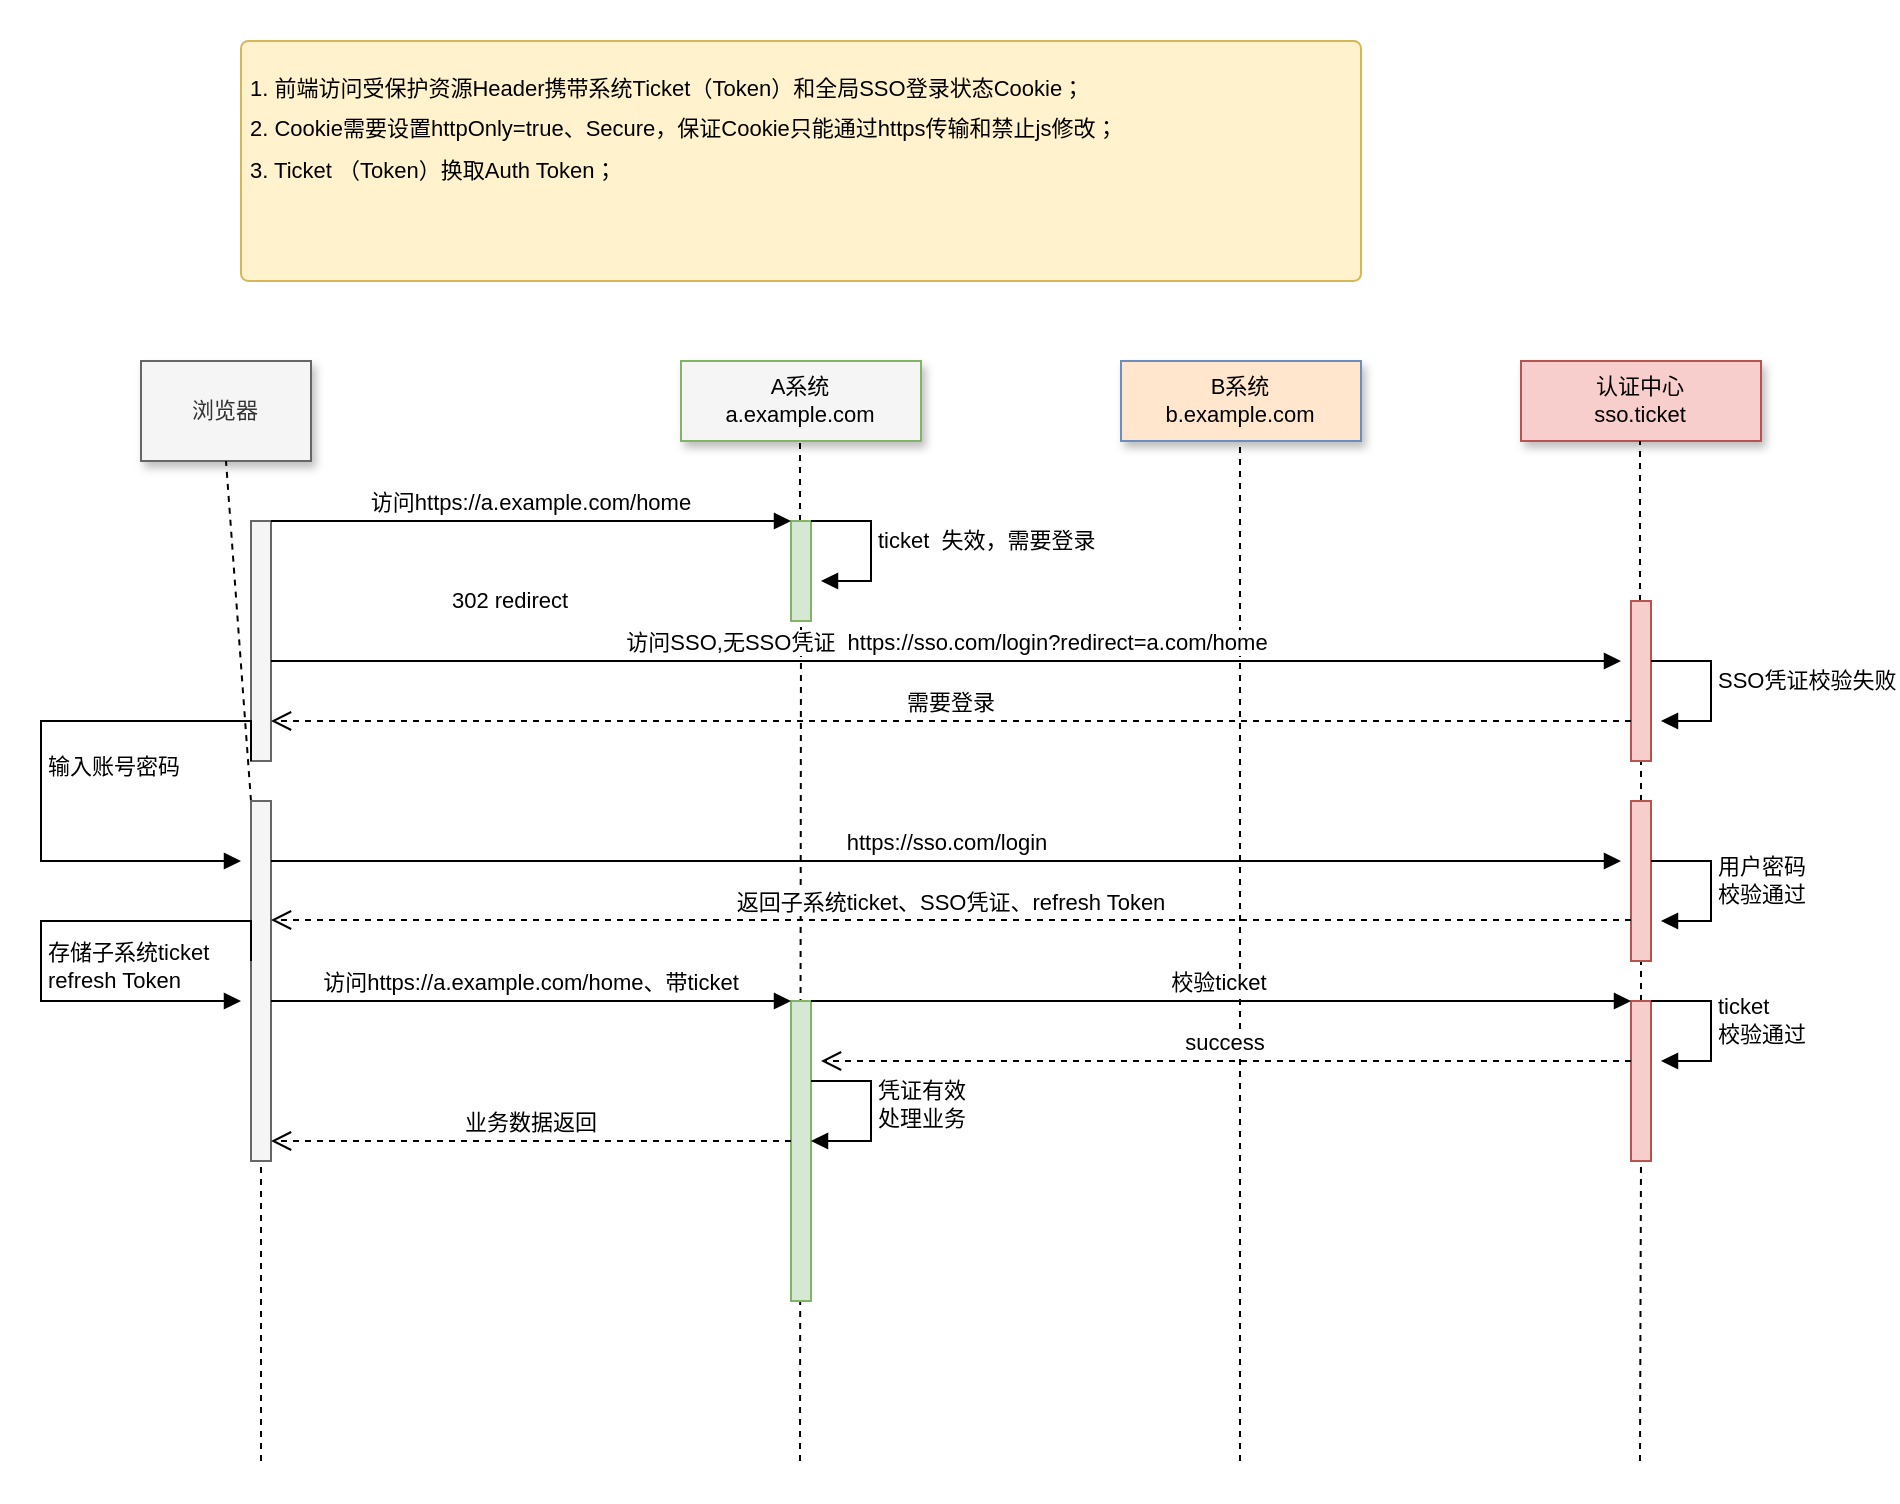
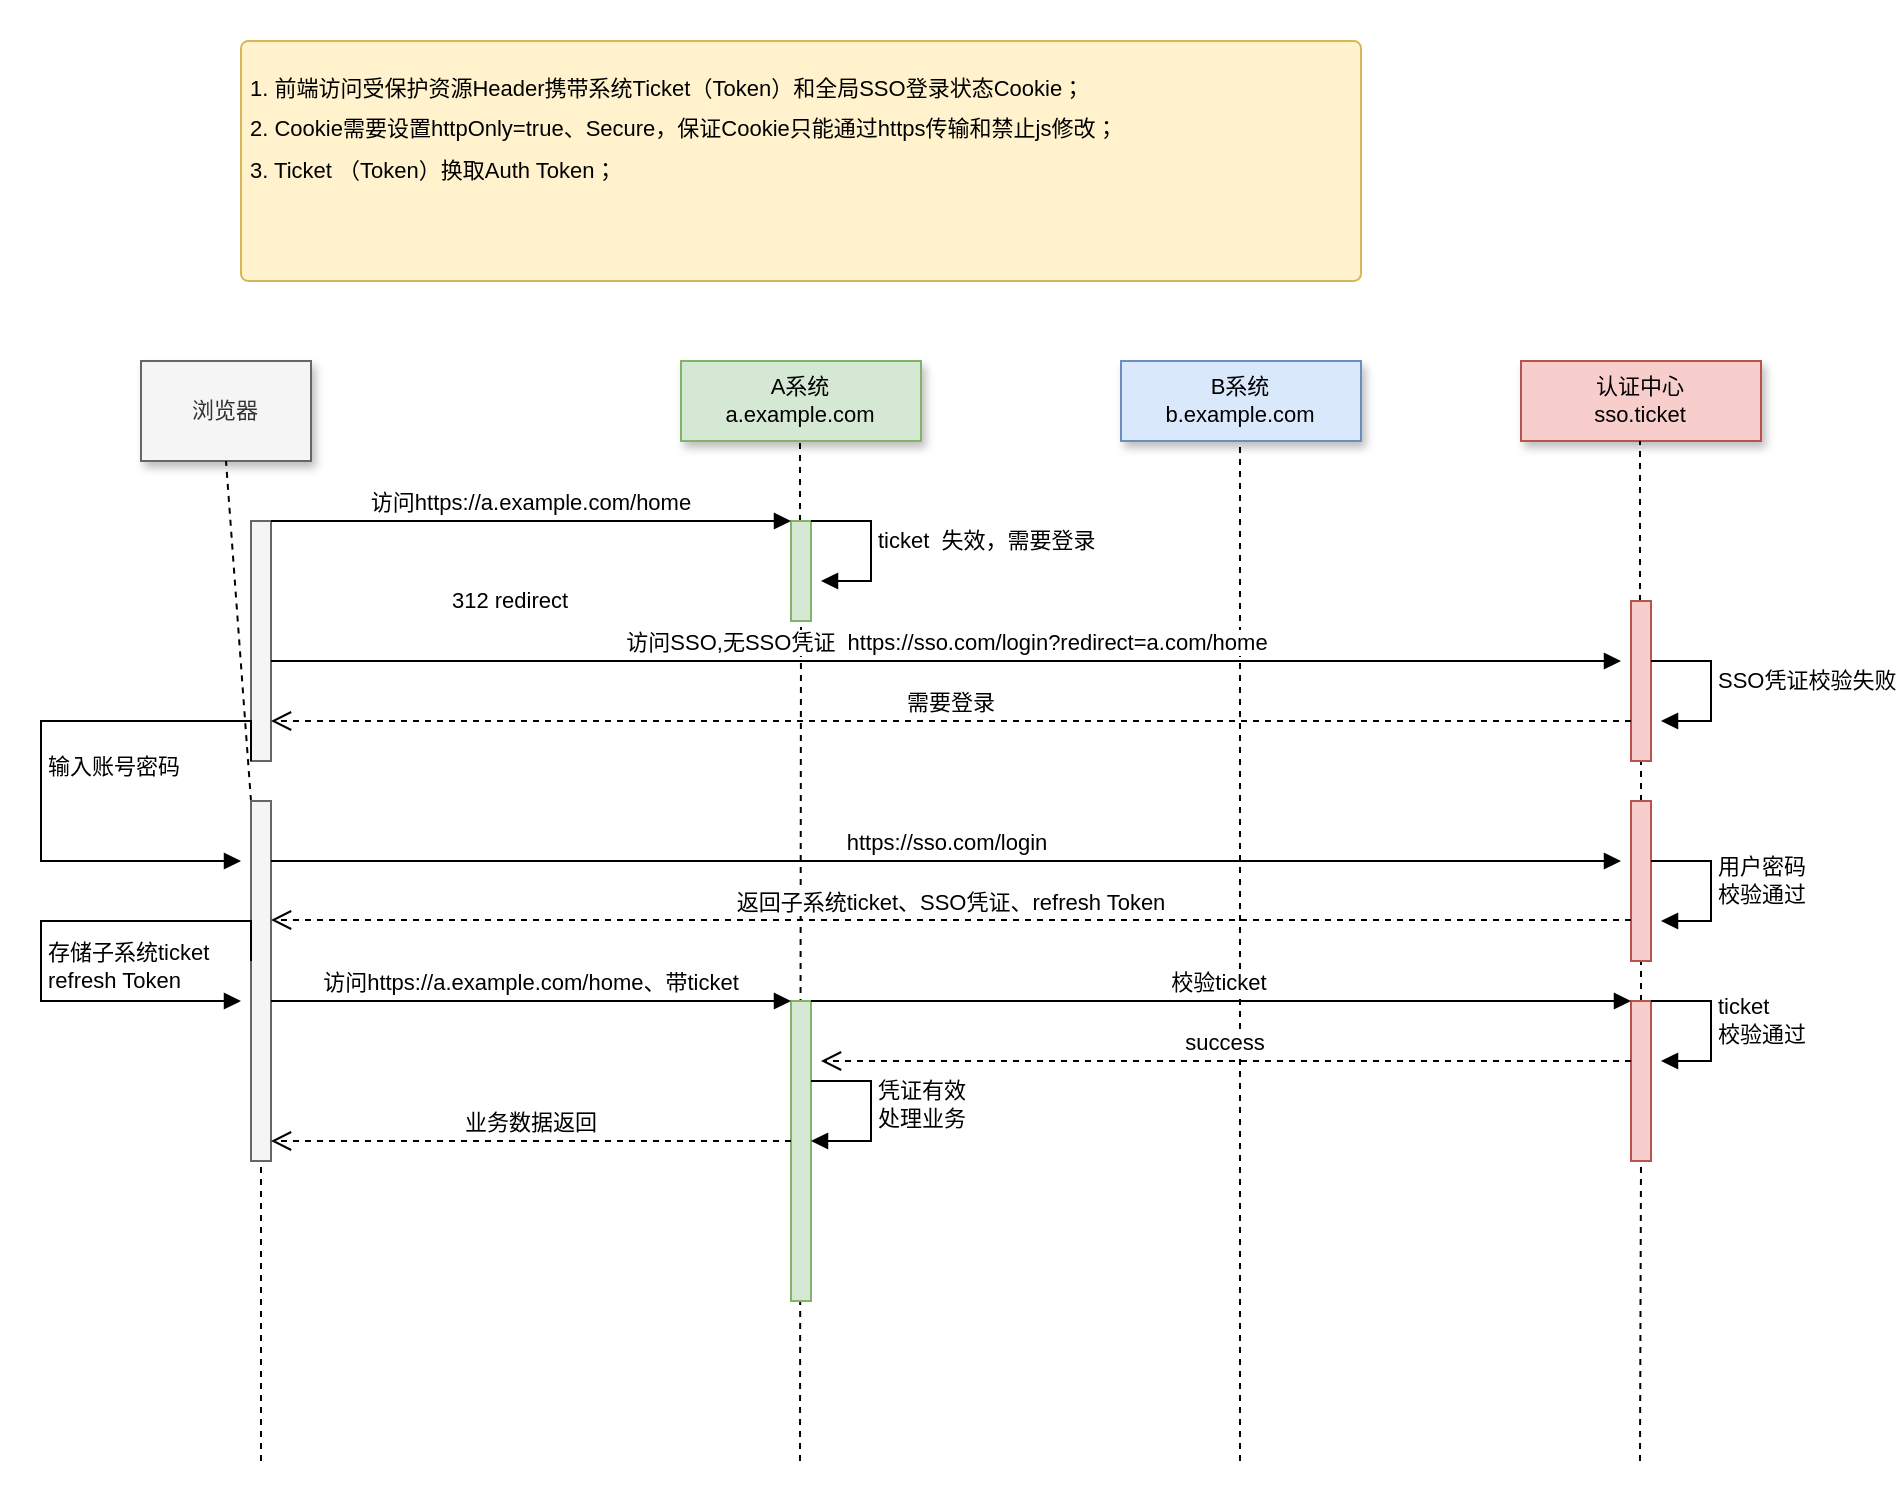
node "A系统a.example.com": fillcolor #f5f5f5 -> #d5e8d4
node "B系统b.example.com": fillcolor #ffe6cc -> #dae8fc
node "302 redirect": label "302 redirect" -> "312 redirect"
